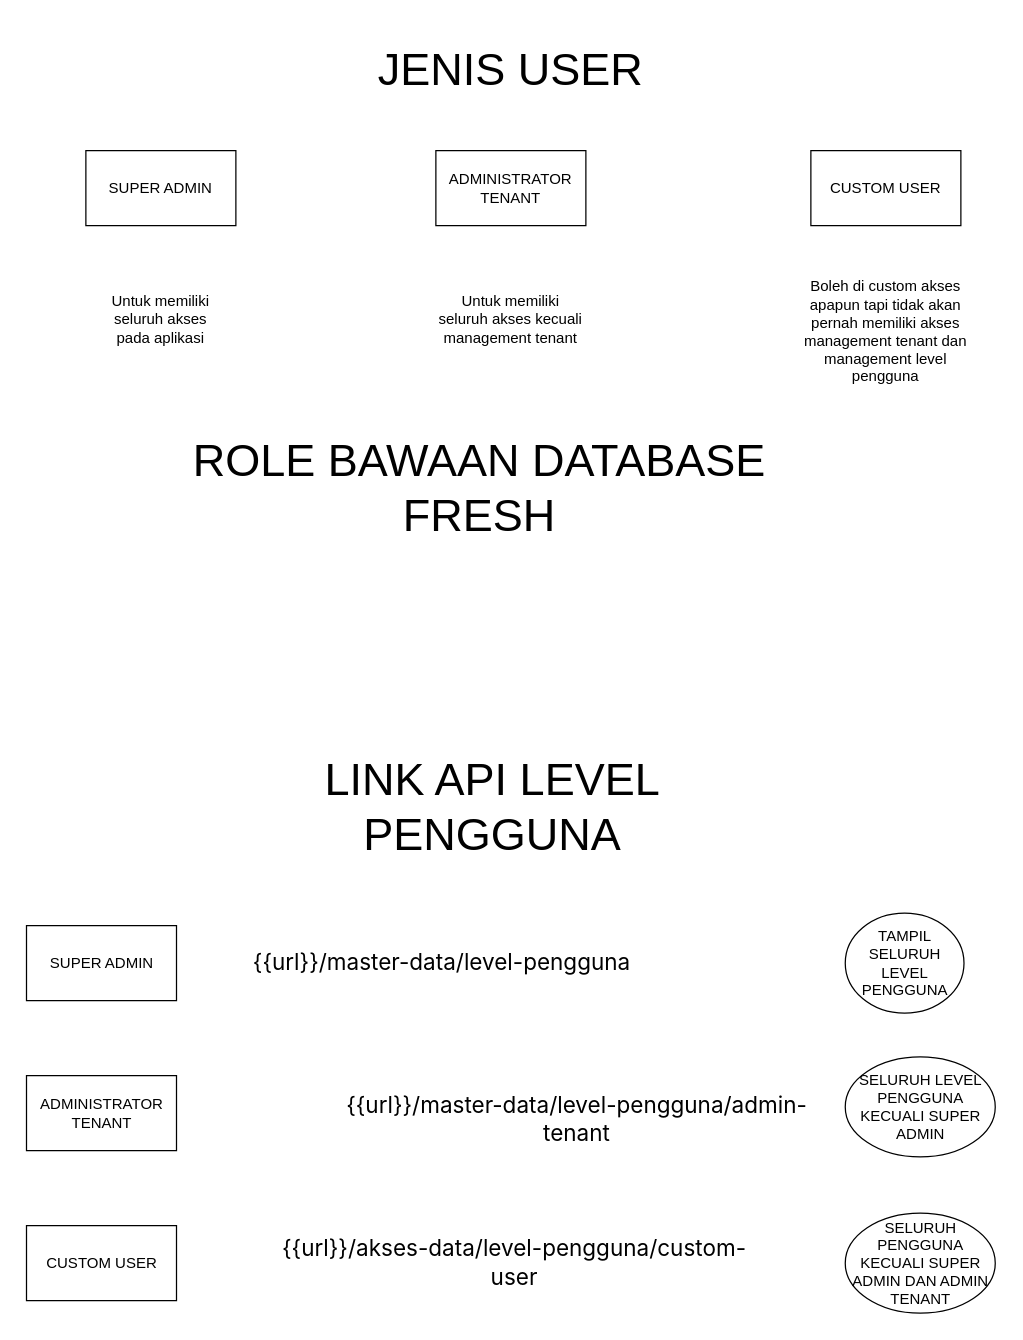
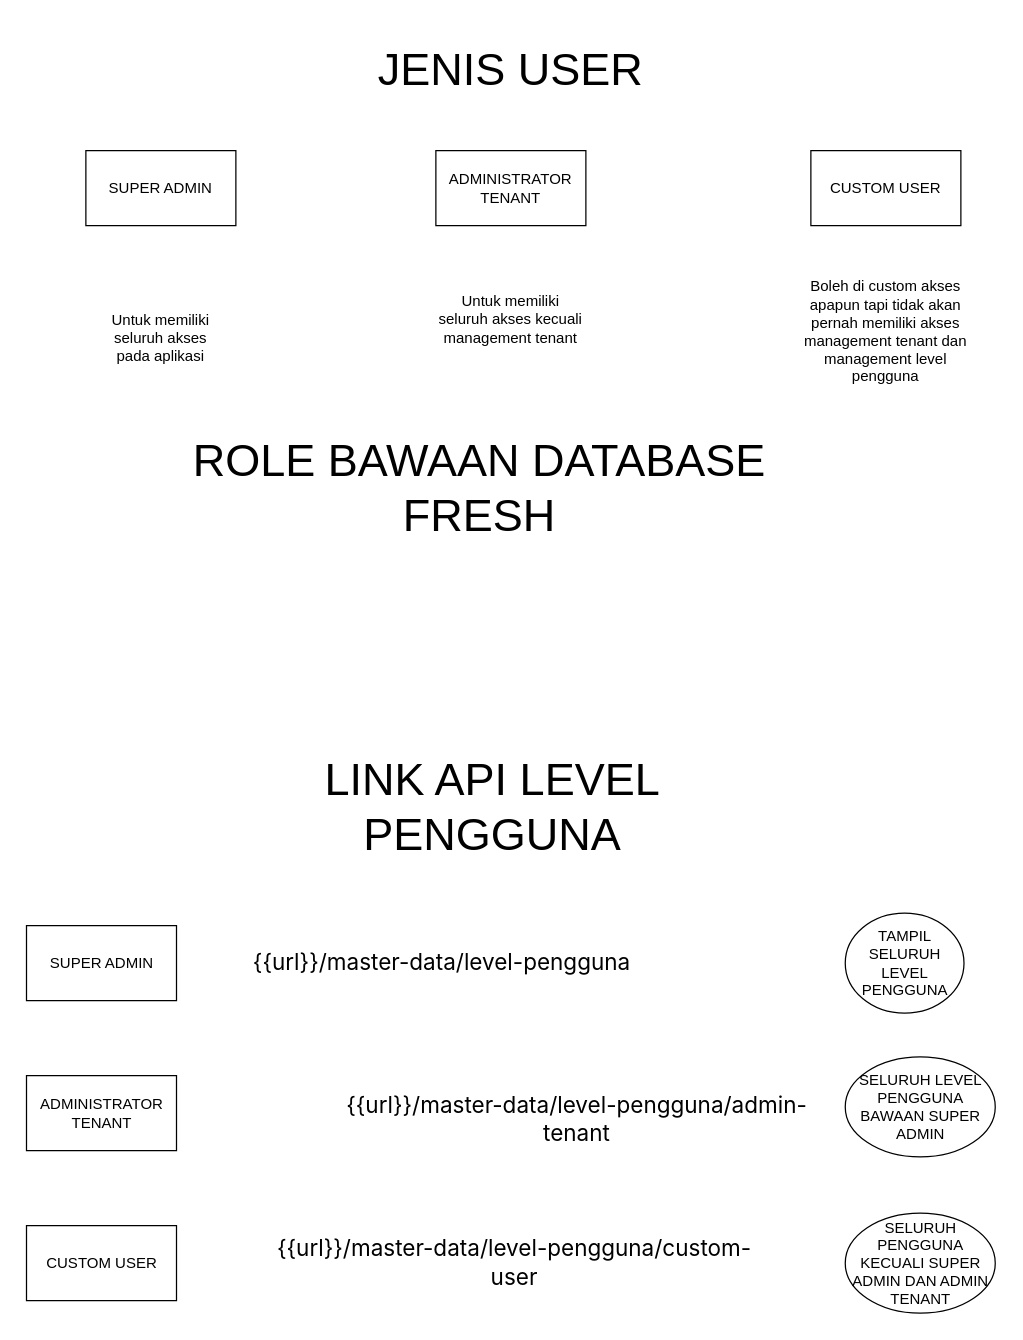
node "Untuk memiliki seluruh akses pada aplikasi": moved (161, 319) -> (161, 338)
node "SELURUH LEVEL PENGGUNA KECUALI SUPER ADMIN": label "SELURUH LEVEL PENGGUNA KECUALI SUPER ADMIN" -> "SELURUH LEVEL PENGGUNA BAWAAN SUPER ADMIN"
node "{{url}}/akses-data/level-pengguna/custom-user": label "{{url}}/akses-data/level-pengguna/custom-user" -> "{{url}}/master-data/level-pengguna/custom-user"
